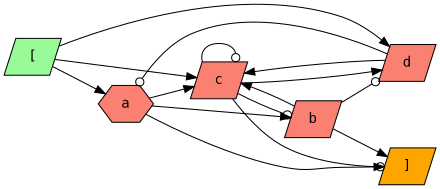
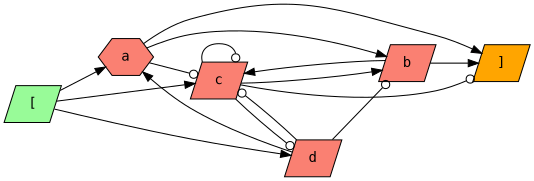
edge "d" -> "a": arrowhead odot -> normal
edge "d" -> "c": arrowhead normal -> odot
edge "c" -> "d": arrowhead normal -> odot
edge "b" -> "d": reversed
edge "a" -> "c": arrowhead normal -> odot
edge "c" -> "b": arrowhead odot -> normal
